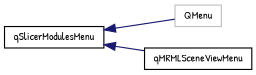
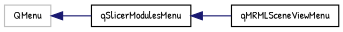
edge "QMenu" -> "qSlicerModulesMenu": reversed
